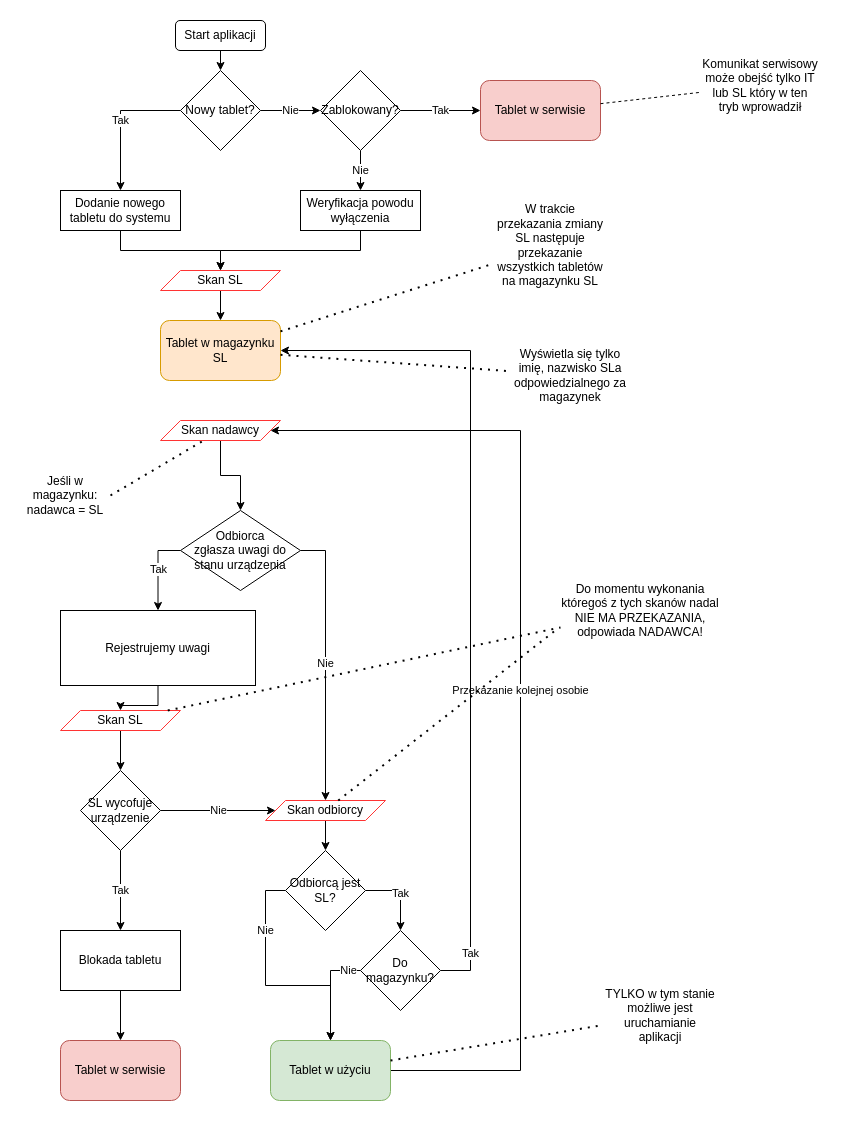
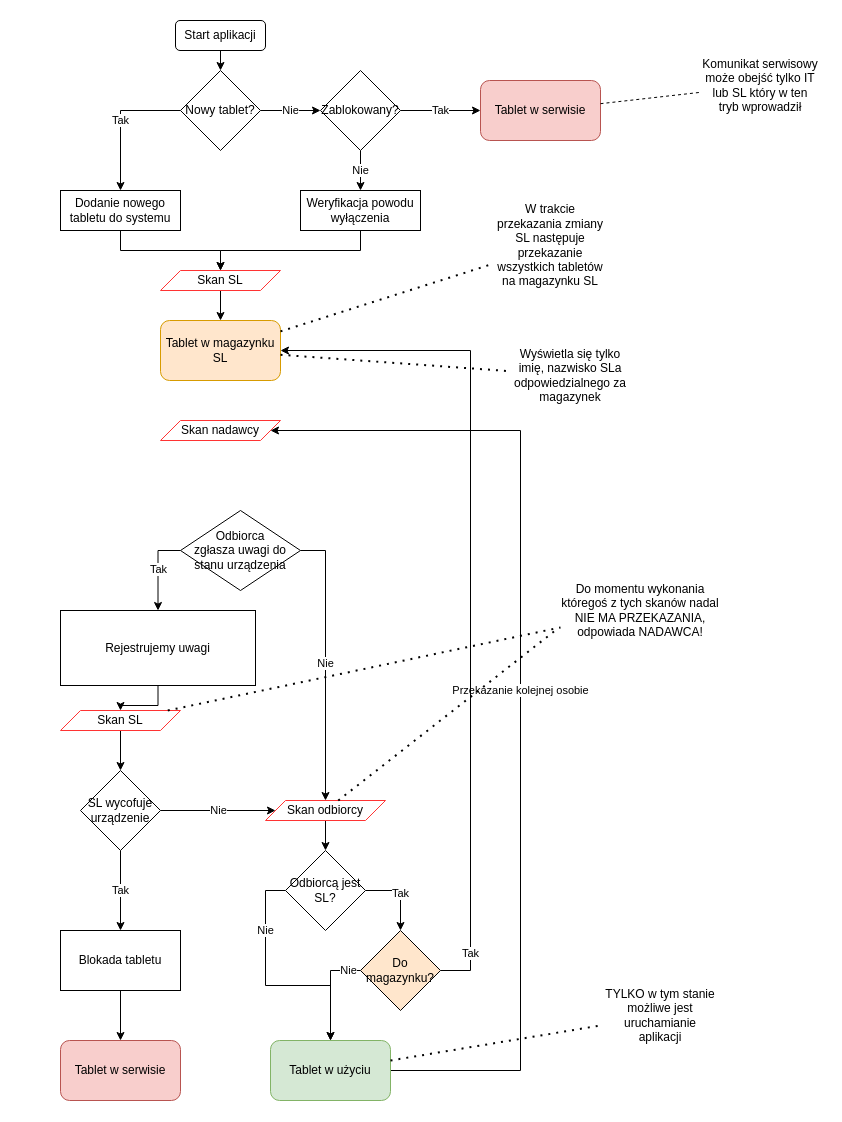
edge "Skan nadawcy" -- "Jeśli w magazynku: nadawca = SL": removed
edge "Skan nadawcy" -> "Odbiorca zgłasza uwagi do stanu urządzenia": removed
node "Jeśli w magazynku: nadawca = SL": removed
node "Do magazynku?": fillcolor #ffffff -> #ffe6cc
